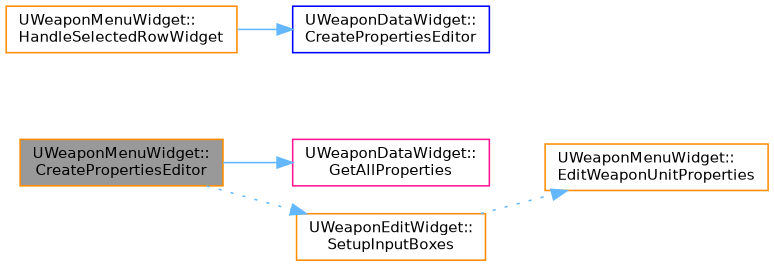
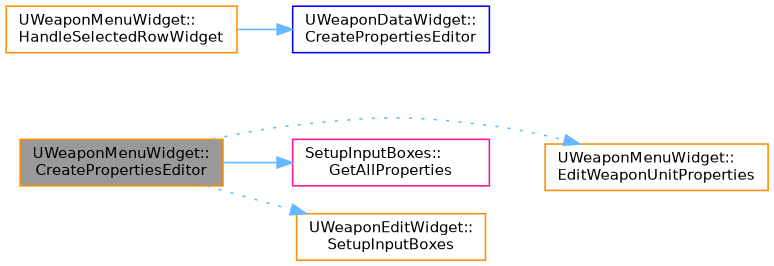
node "UWeaponDataWidget:: GetAllProperties": label "UWeaponDataWidget:: GetAllProperties" -> "SetupInputBoxes:: GetAllProperties"
edge "UWeaponEditWidget:: SetupInputBoxes" -> "UWeaponMenuWidget:: EditWeaponUnitProperties": now "UWeaponMenuWidget:: CreatePropertiesEditor" -> "UWeaponMenuWidget:: EditWeaponUnitProperties"
